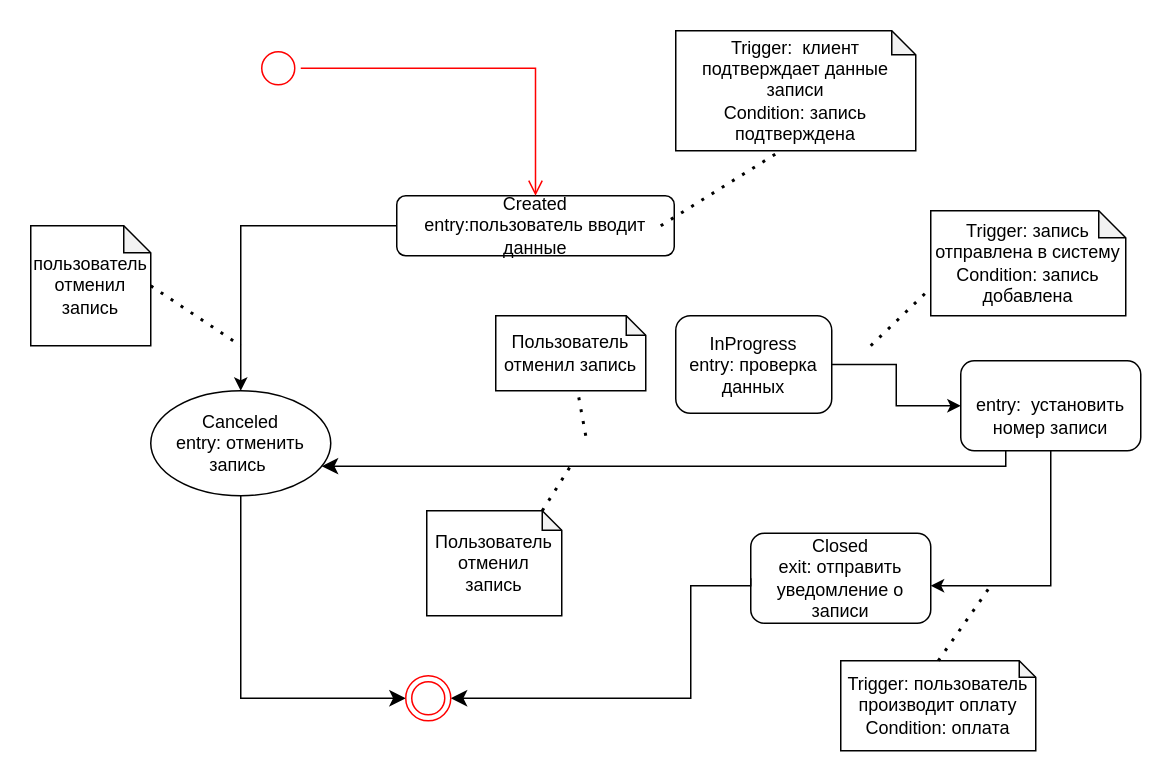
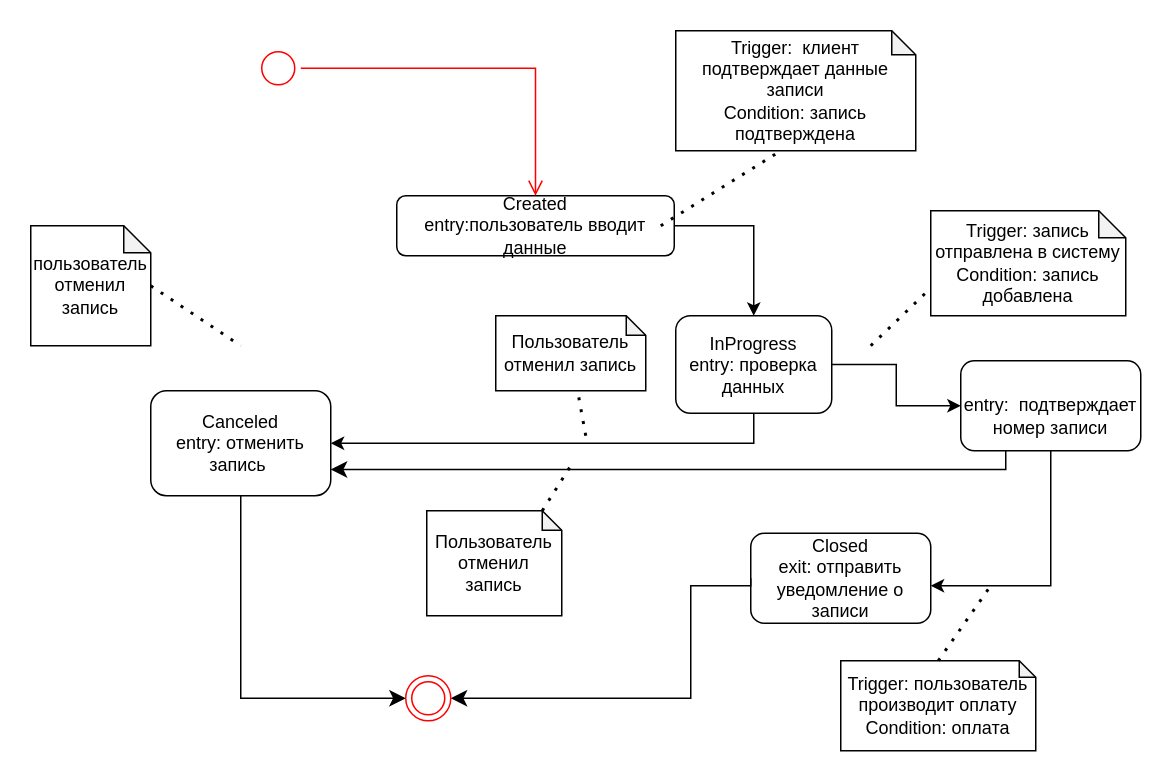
edge "Created entry:пользователь вводит данные" -> "Canceled entry: отменить запись": removed
edge "Created entry:пользователь вводит данные" -> "InProgress entry: проверка данных": added
node "entry: установить номер записи": label "entry: установить номер записи" -> "entry: подтверждает номер записи"
node "Canceled entry: отменить запись": shape ellipse -> rounded rectangle
edge "InProgress entry: проверка данных" -> "Canceled entry: отменить запись": added
